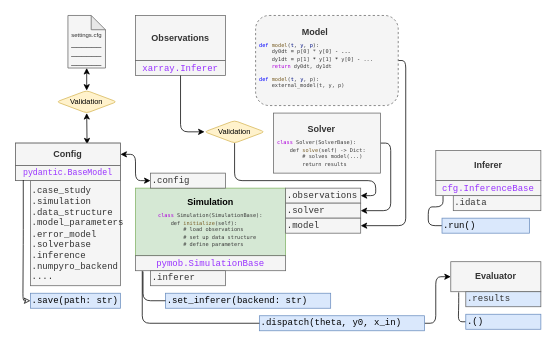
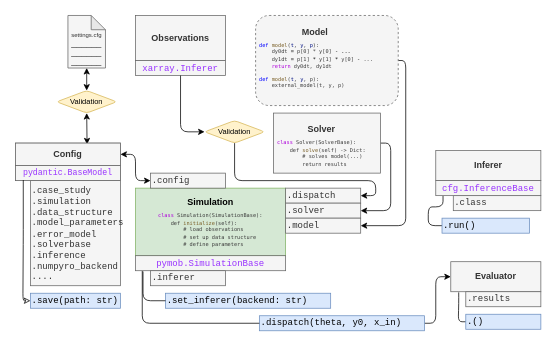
node ".observations": label ".observations" -> ".dispatch"
node ".idata": label ".idata" -> ".class"
node ".results": fillcolor #dae8fc -> #f5f5f5
